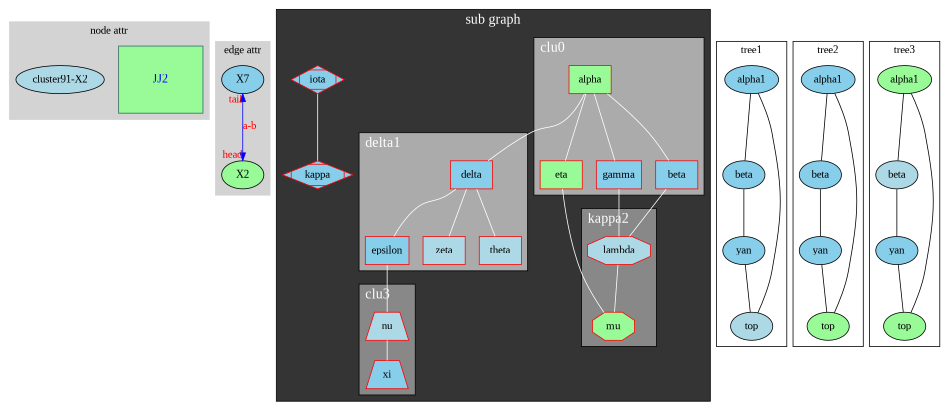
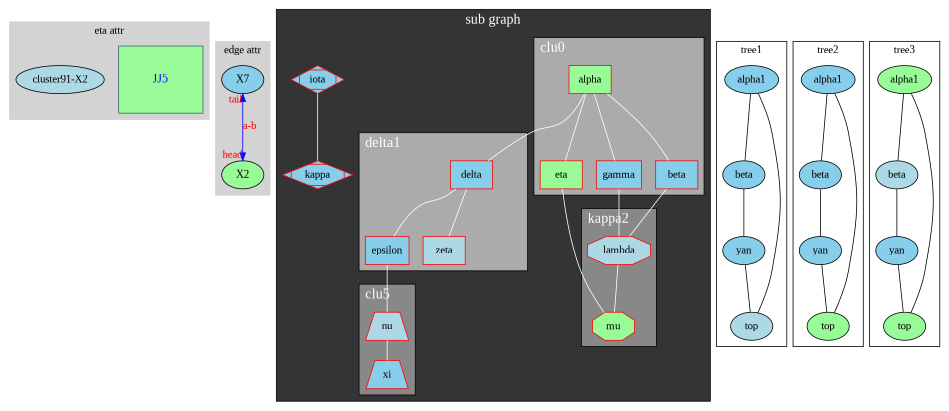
cluster "node attr": label "node attr" -> "eta attr"
node "JJ2": label "JJ2" -> "JJ5"
node "theta": removed
cluster "clu3": label "clu3" -> "clu5"
